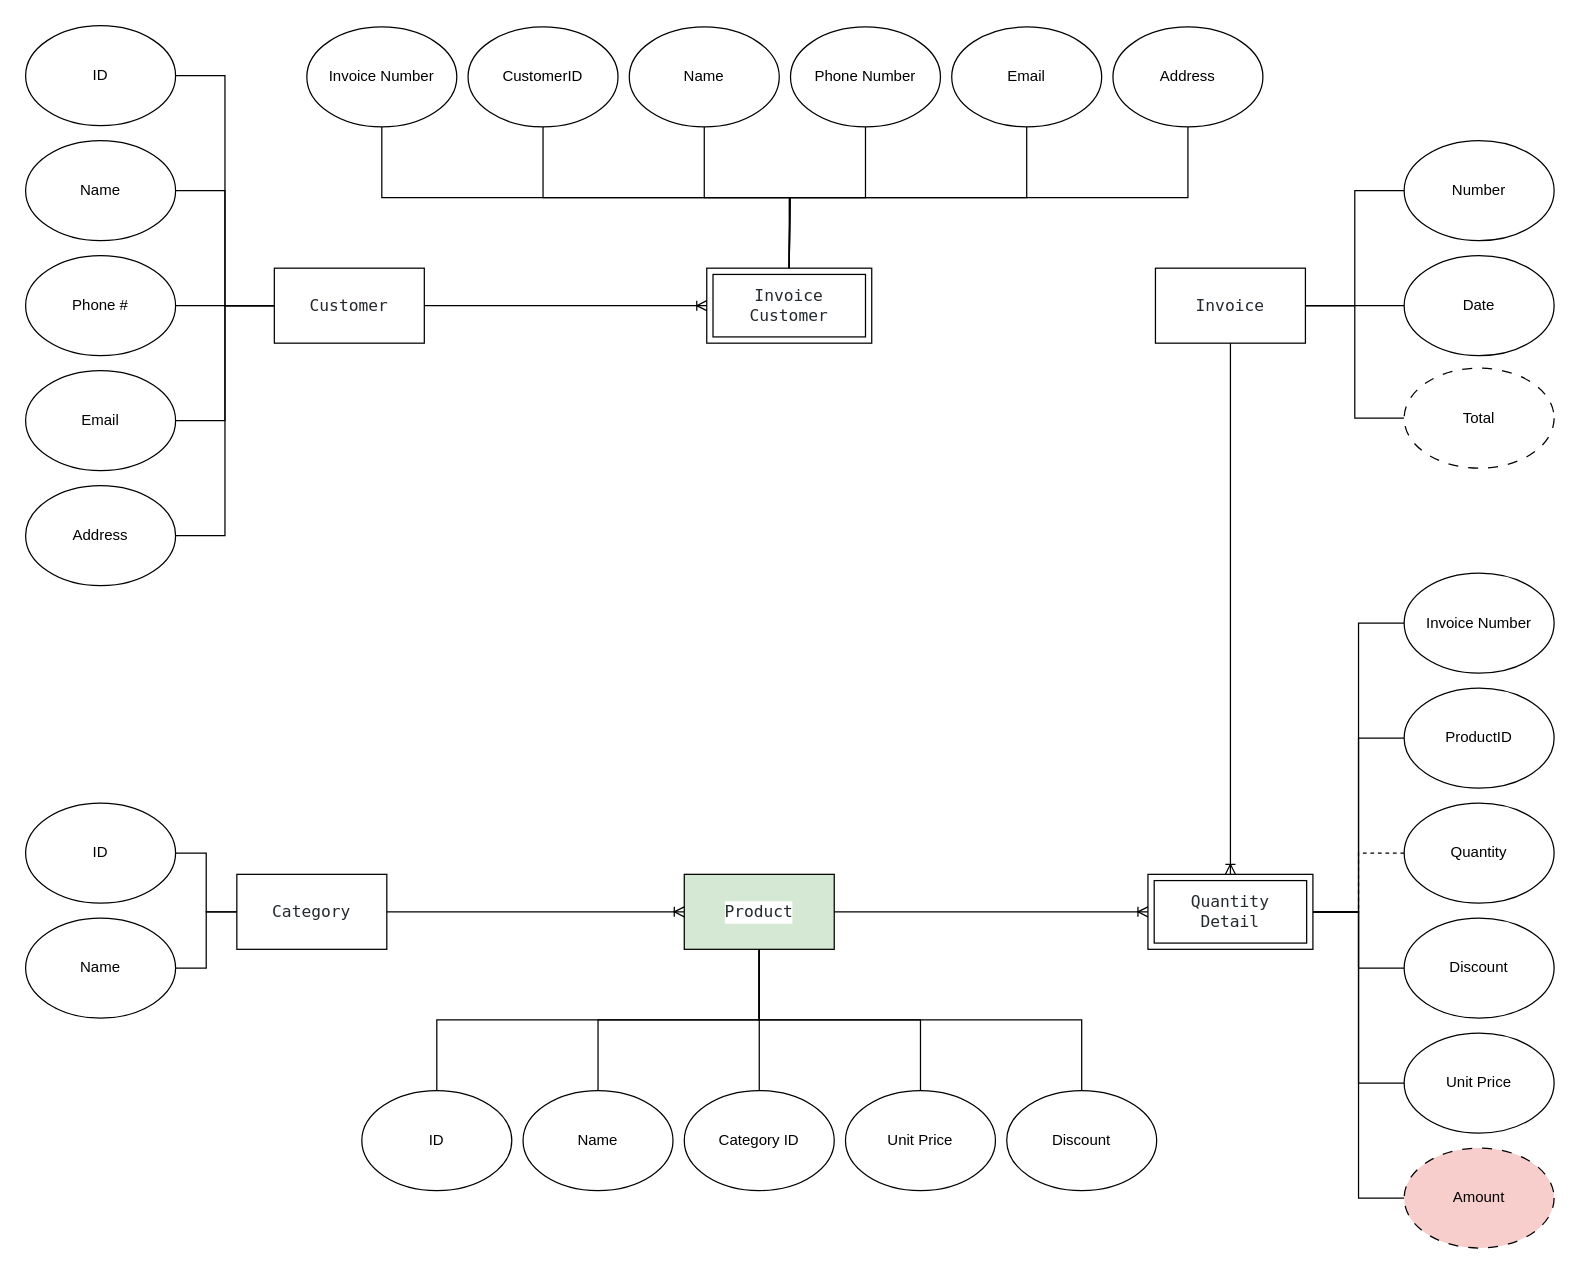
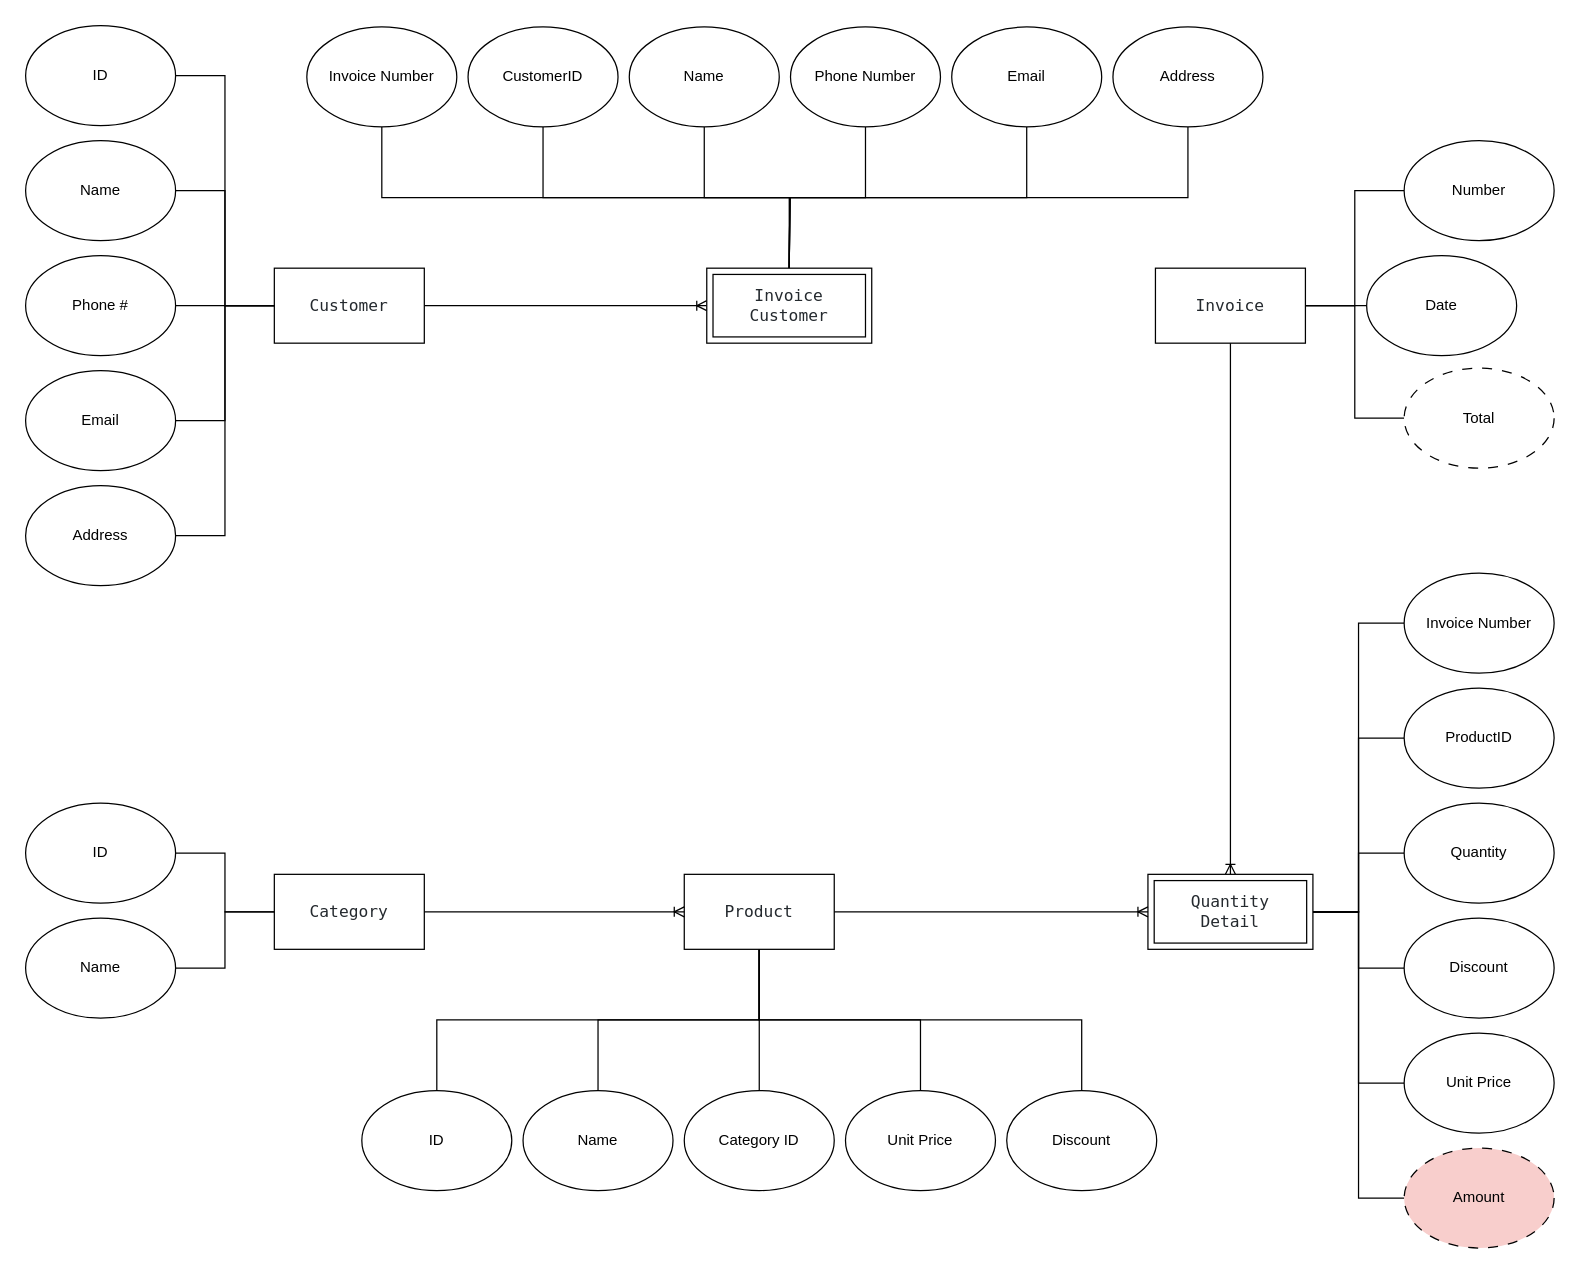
node "Date": moved (1479, 306) -> (1442, 306)
edge "Quantity" -- "Quantity Detail": style dashed -> solid
node "Category": moved (312, 912) -> (349, 912)
node "Product": fillcolor #d5e8d4 -> #ffffff
